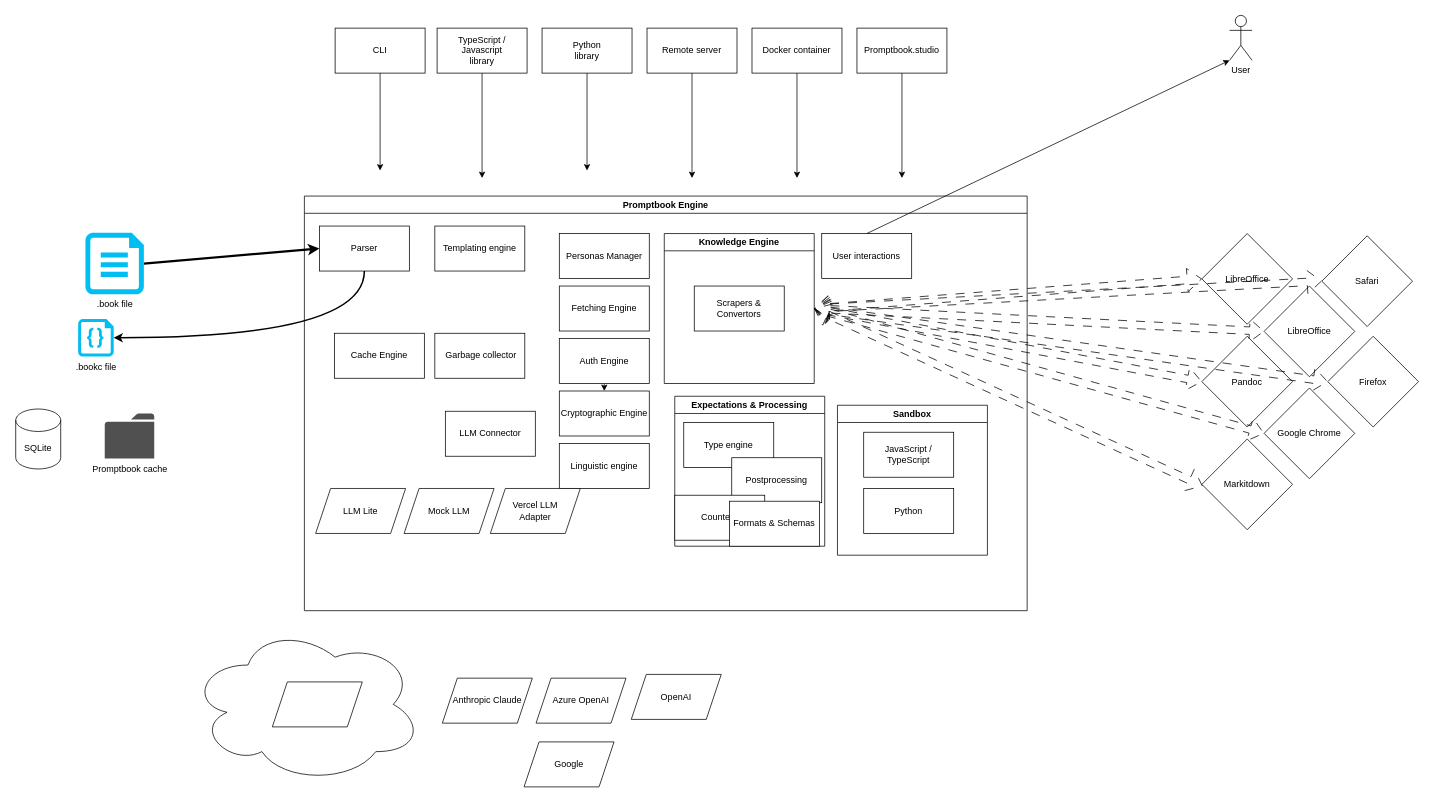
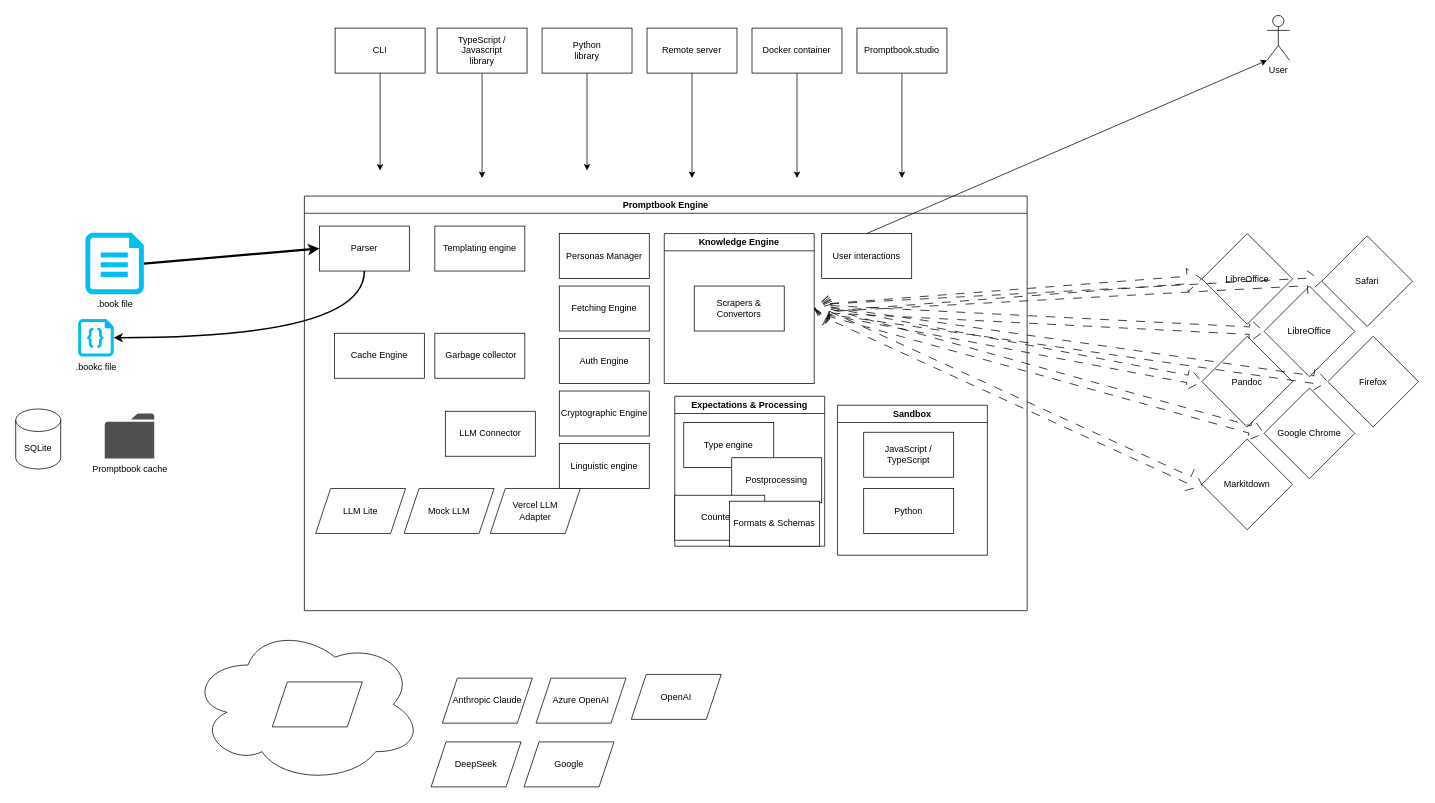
node "User": moved (1241, 38) -> (1278, 38)
edge "Auth Engine" -> "Cryptographic Engine": removed
node "DeepSeek": added
